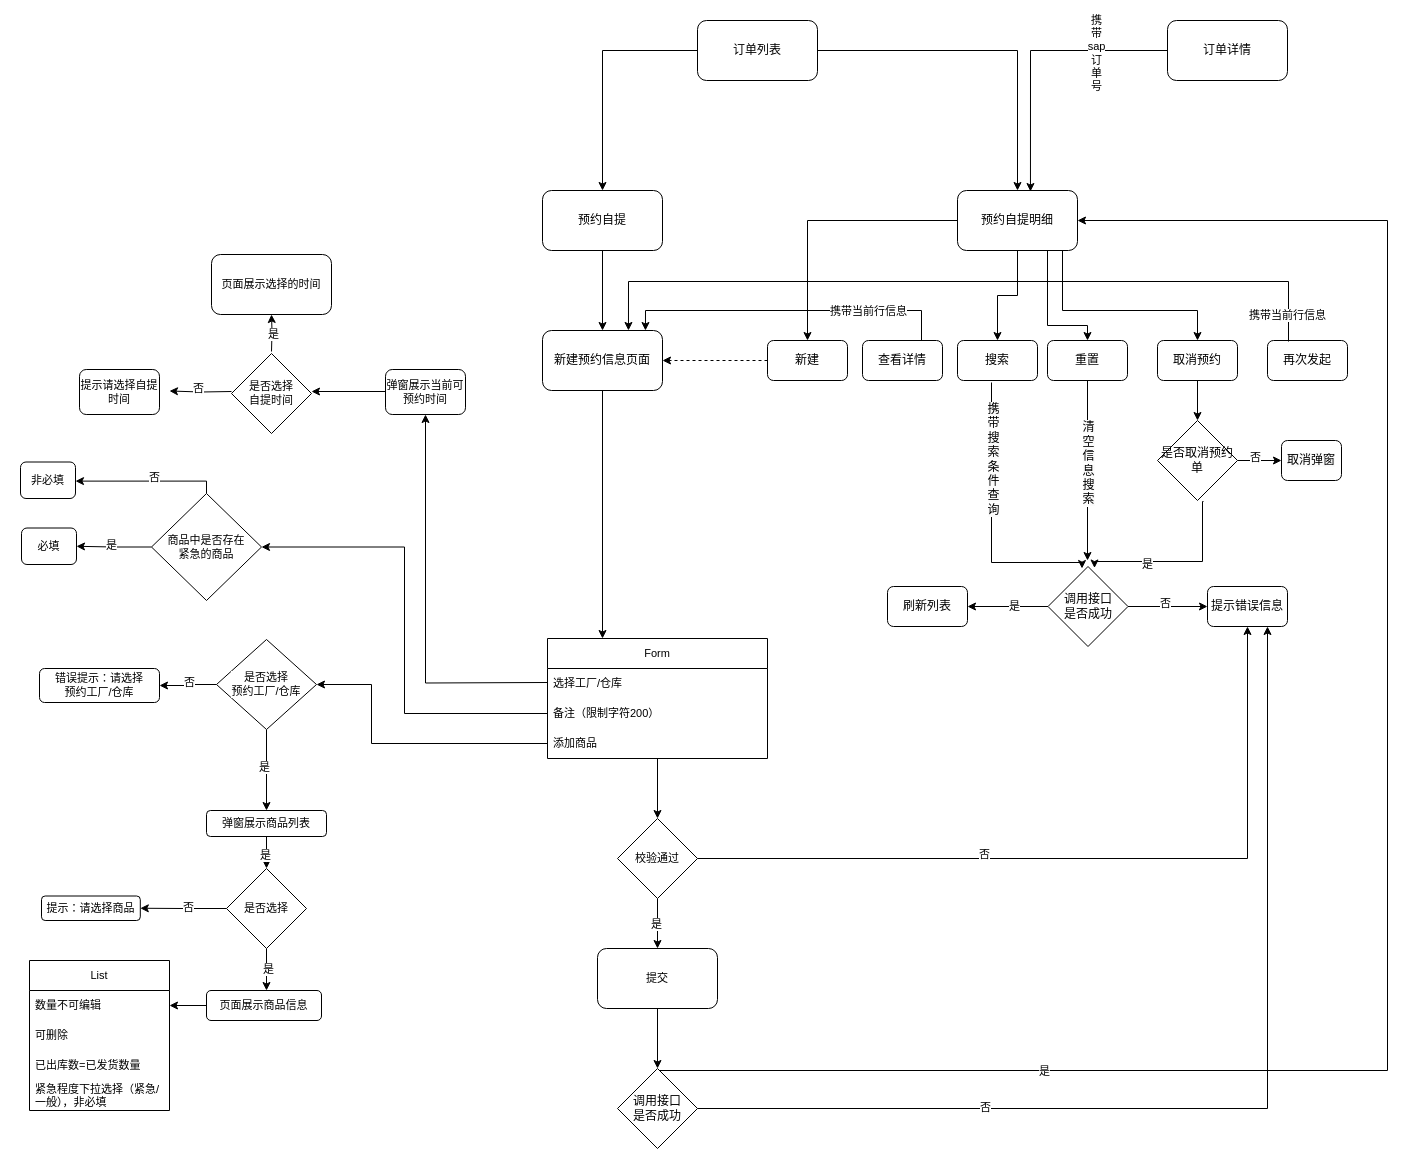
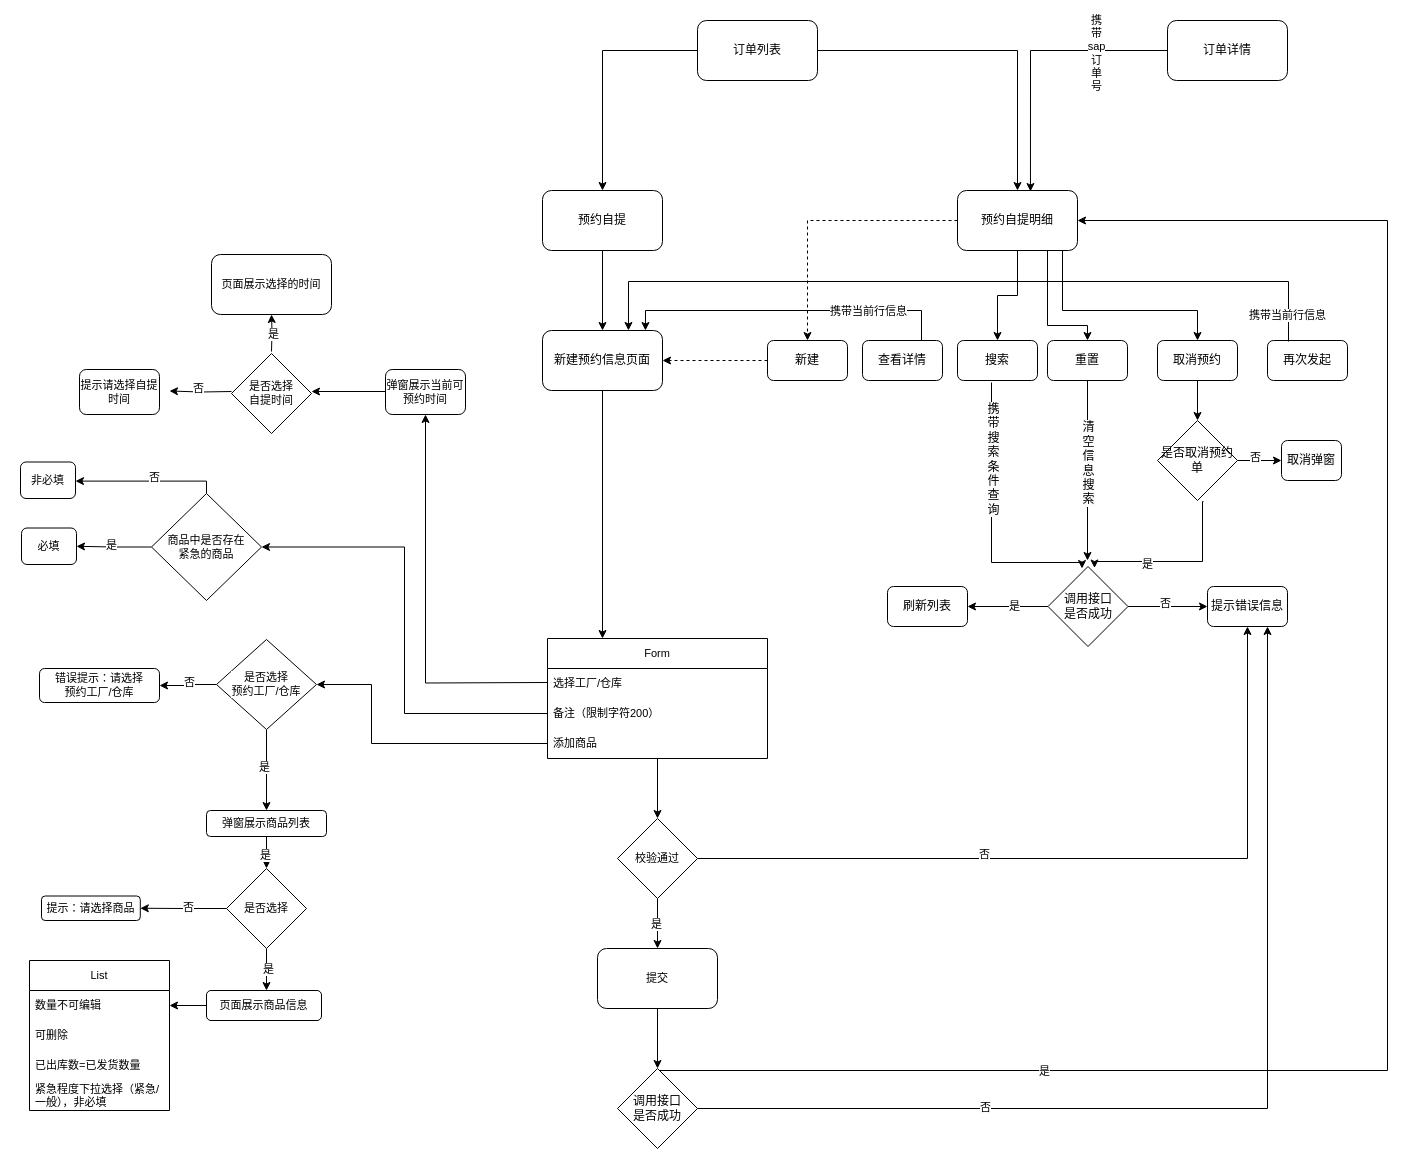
edge "预约自提明细" -> "新建": style solid -> dashed
